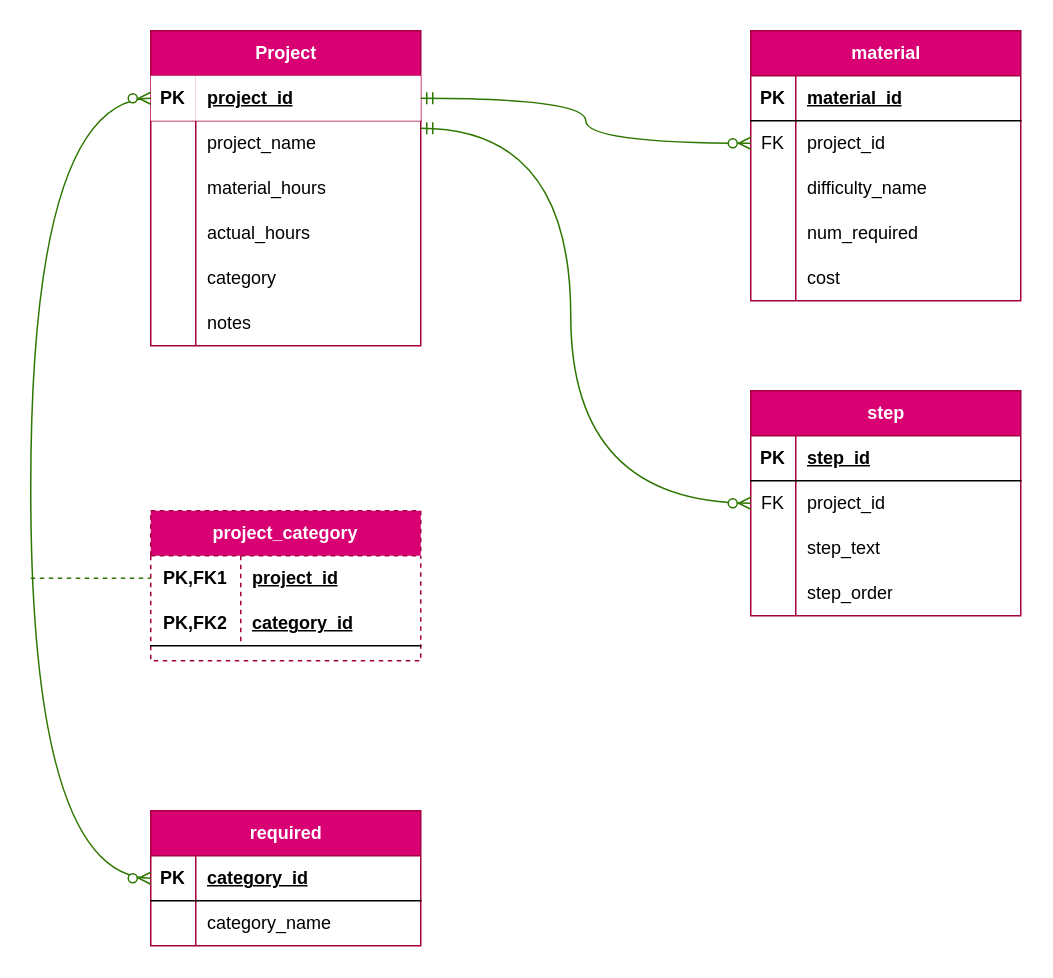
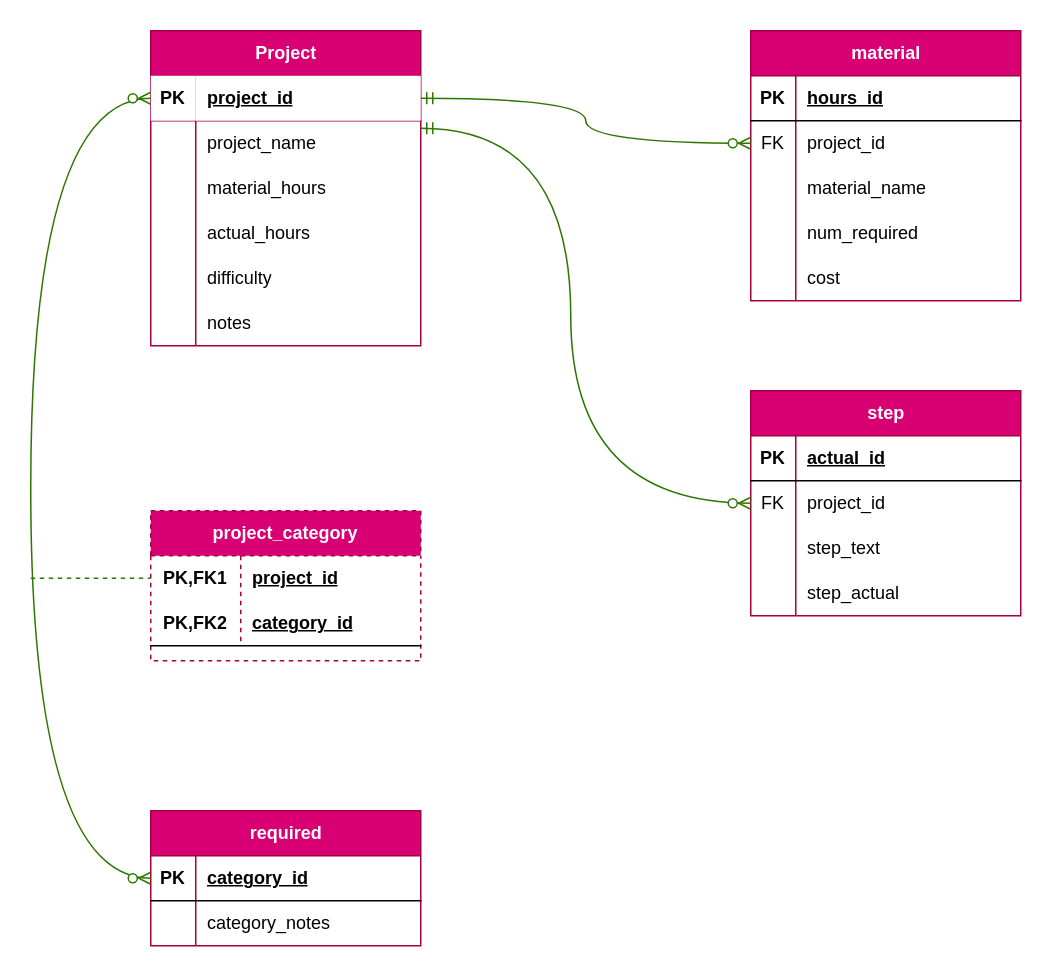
node "material_id": label "material_id" -> "hours_id"
node "difficulty_name": label "difficulty_name" -> "material_name"
node "category": label "category" -> "difficulty"
node "step_id": label "step_id" -> "actual_id"
node "step_order": label "step_order" -> "step_actual"
node "category_name": label "category_name" -> "category_notes"
